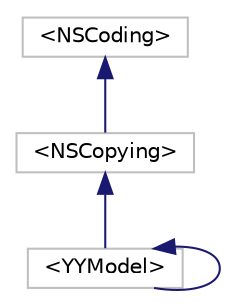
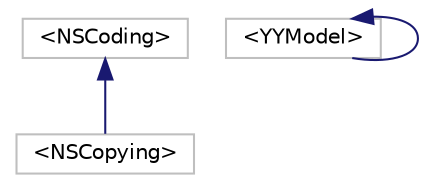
edge "<YYModel>" -> "<NSCopying>": removed
